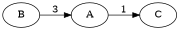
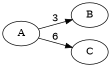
edge "A" -> "C": label "1" -> "6"
edge "B" -> "A": reversed
